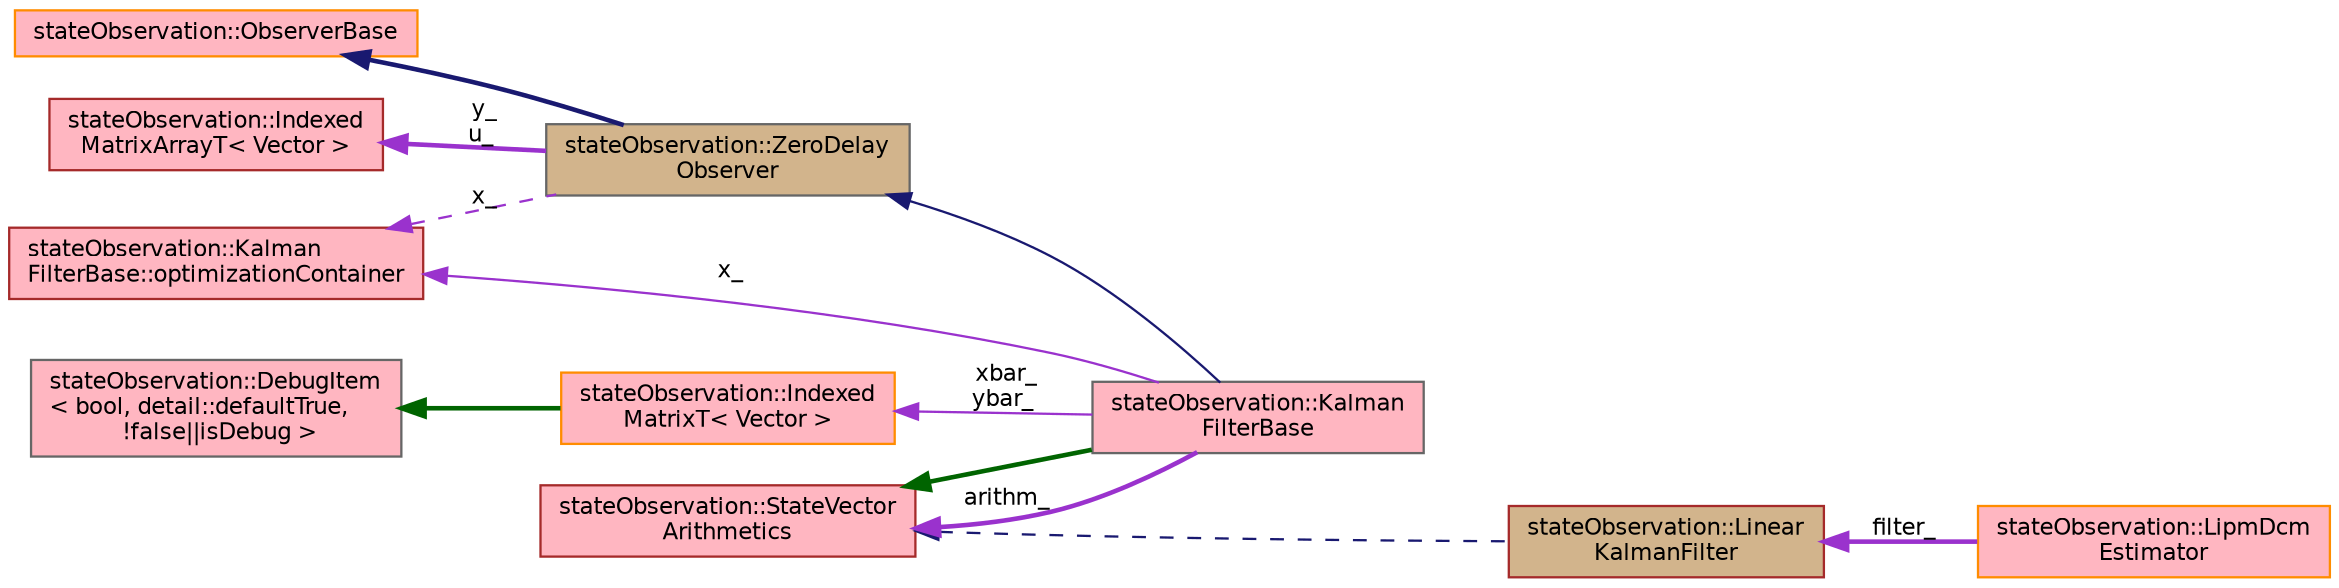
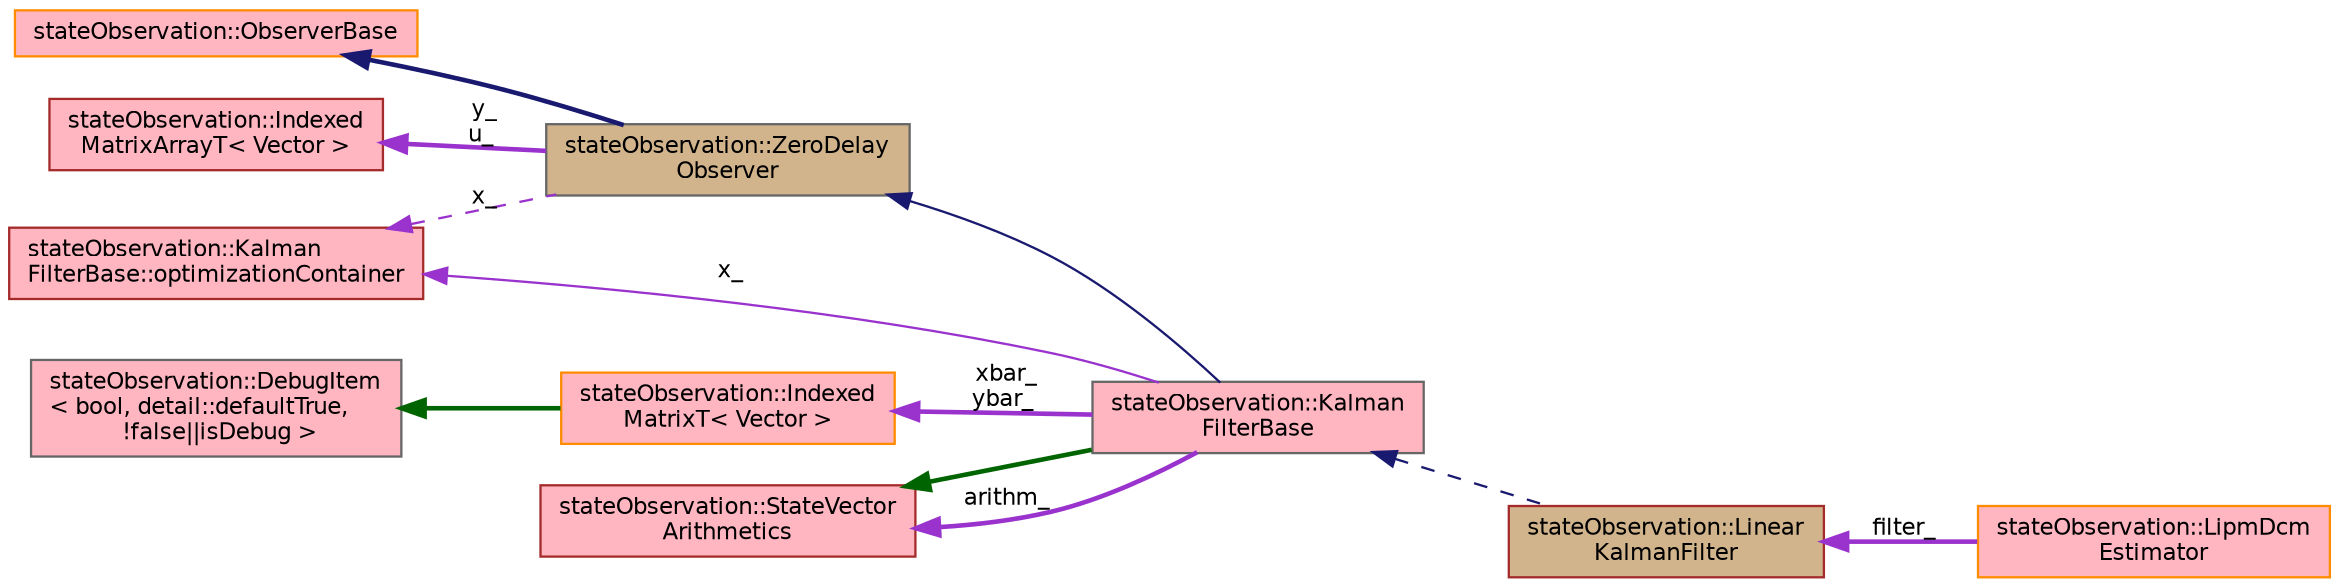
edge "stateObservation::Kalman FilterBase" -> "stateObservation::Indexed MatrixT< Vector >": style solid -> bold
edge "stateObservation::Linear KalmanFilter" -> "stateObservation::StateVector Arithmetics": now "stateObservation::Linear KalmanFilter" -> "stateObservation::Kalman FilterBase"
